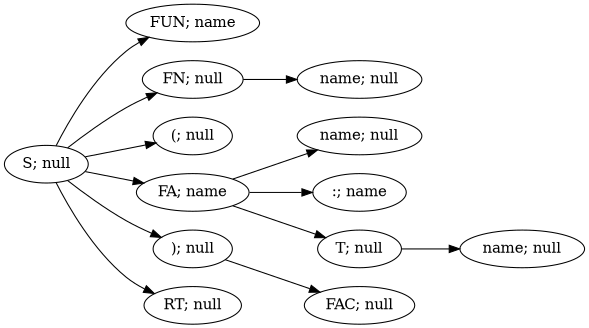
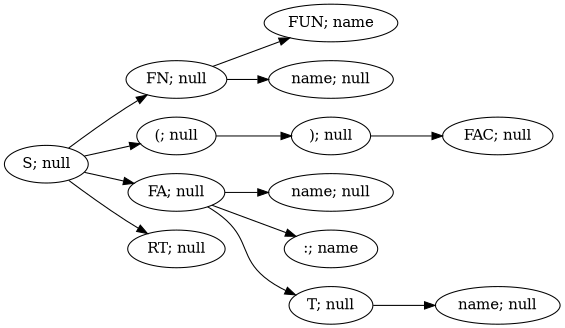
edge "S; null" -> "FUN; name": now "FN; null" -> "FUN; name"
node "FA; name": label "FA; name" -> "FA; null"
edge "S; null" -> "); null": now "(; null" -> "); null"
